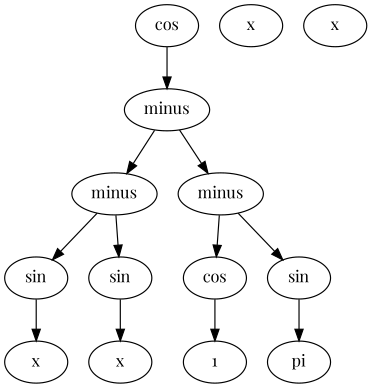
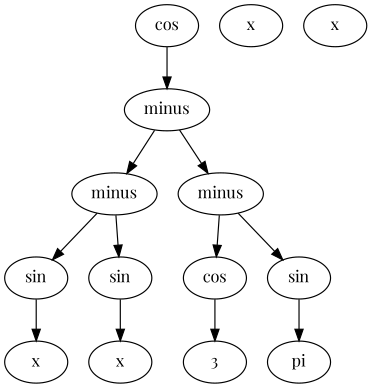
node "1": label "1" -> "3"
